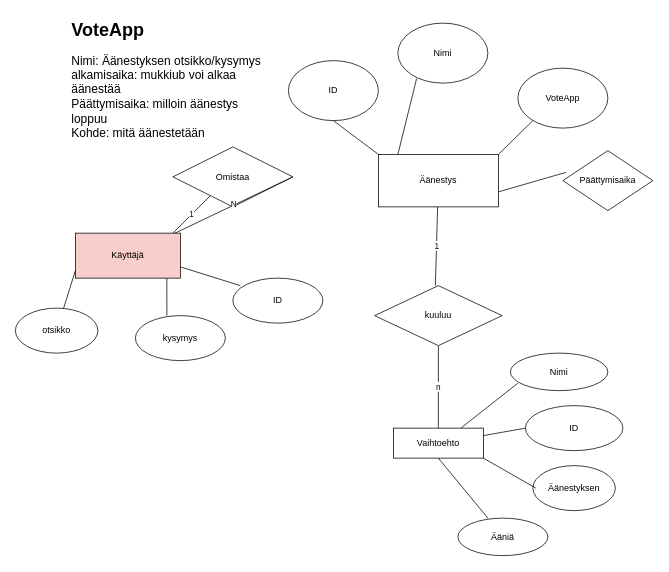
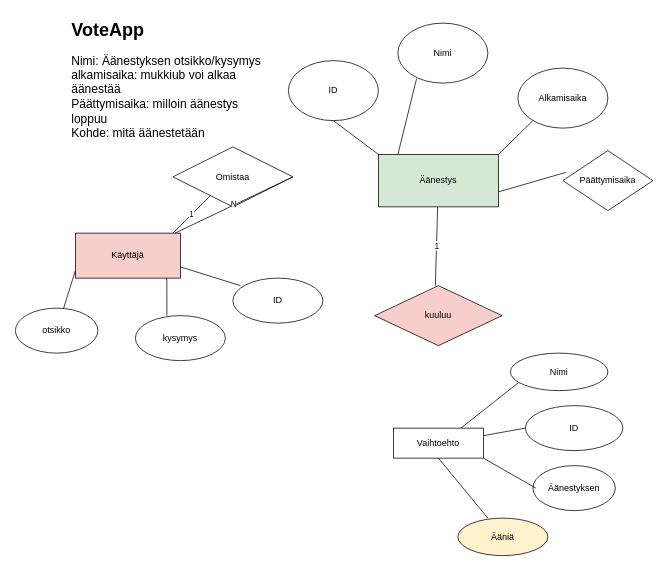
node "VoteApp": label "VoteApp" -> "Alkamisaika"
node "Äänestys": fillcolor #ffffff -> #d5e8d4
node "kuuluu": fillcolor #ffffff -> #f8cecc
edge "kuuluu" -- "Vaihtoehto": removed, label "n"
node "Ääniä": fillcolor #ffffff -> #fff2cc
